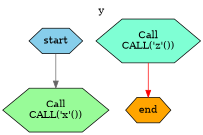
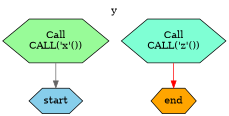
edge "start" -> "Call CALL('x'())": reversed
